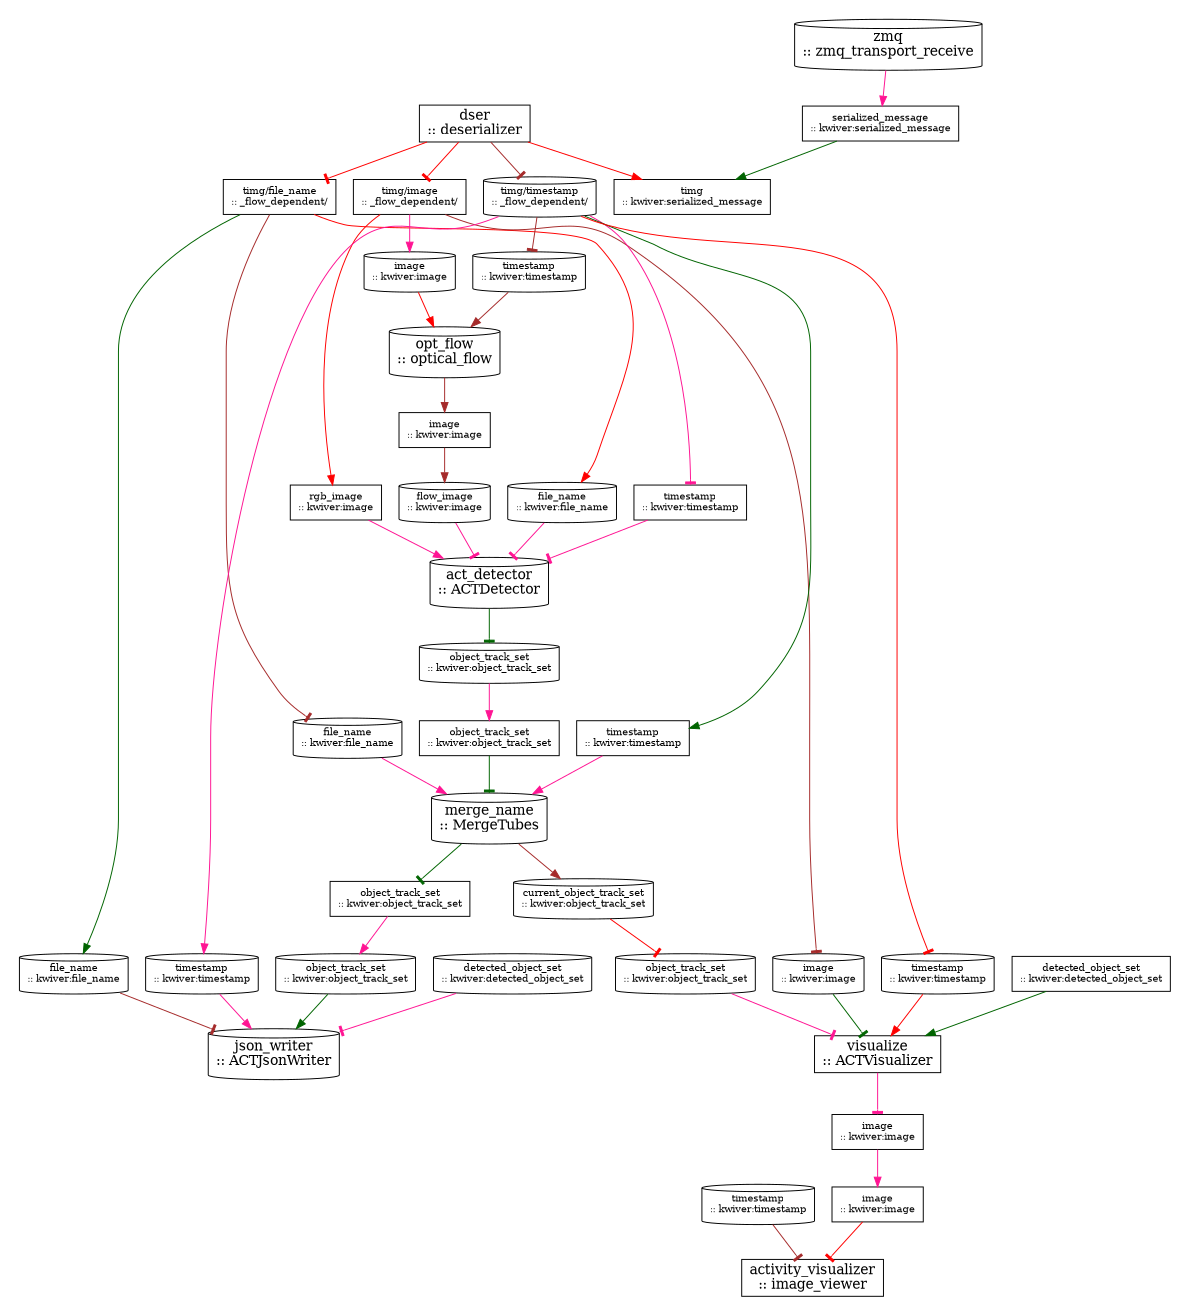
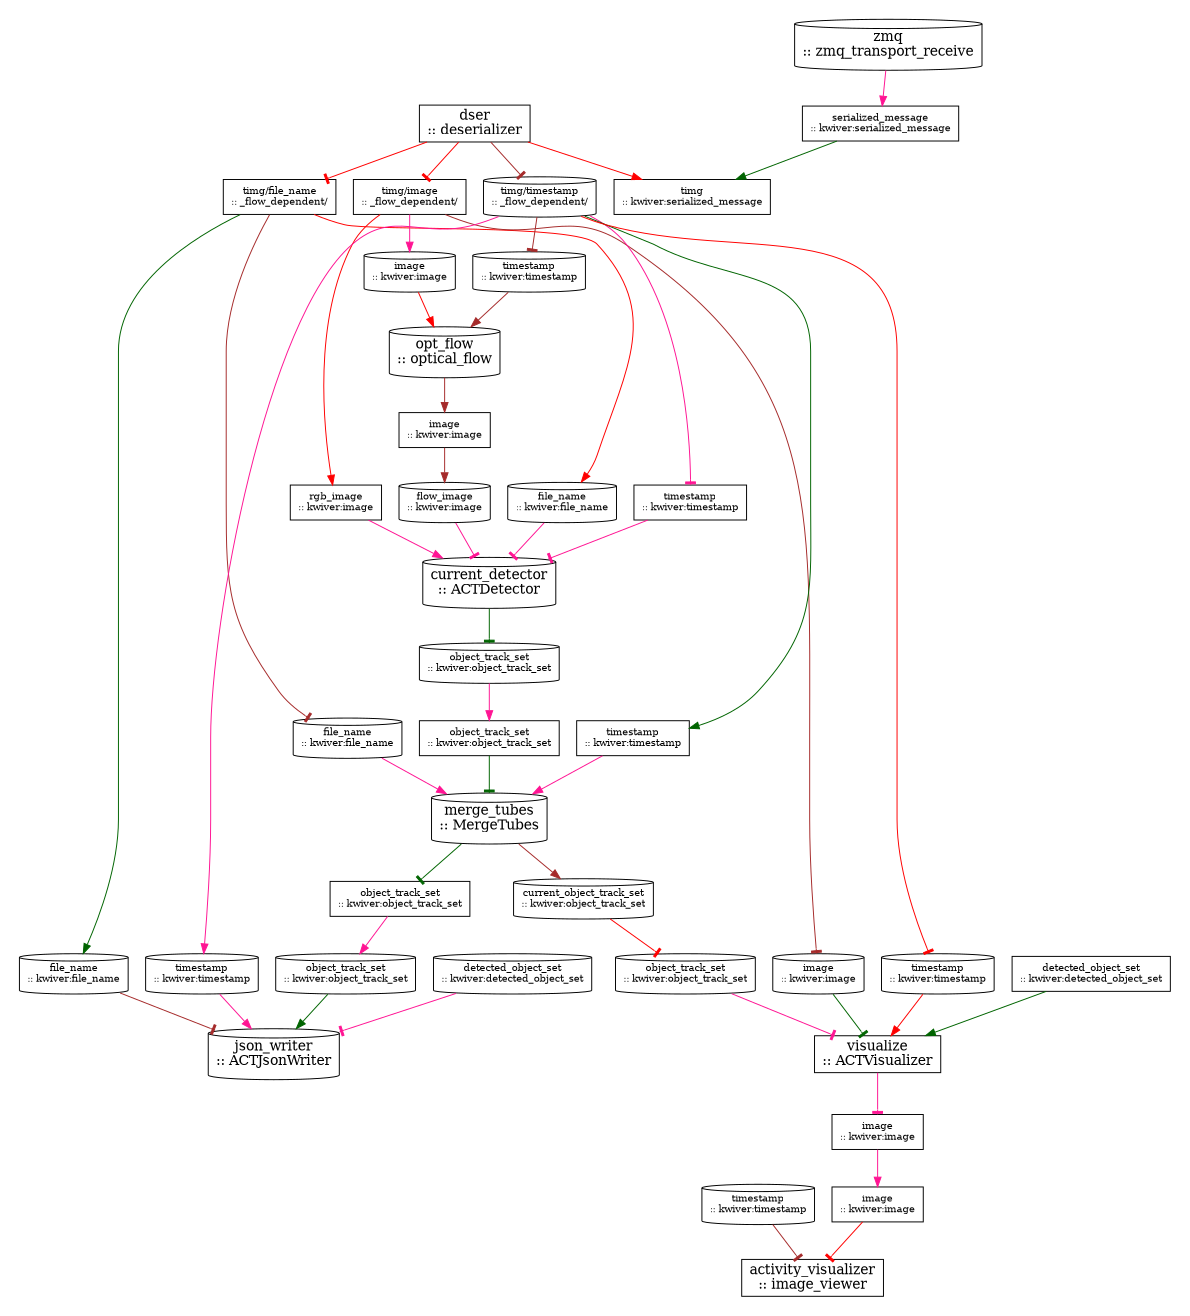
node "act_detector :: ACTDetector": label "act_detector :: ACTDetector" -> "current_detector :: ACTDetector"
node "merge_name :: MergeTubes": label "merge_name :: MergeTubes" -> "merge_tubes :: MergeTubes"
